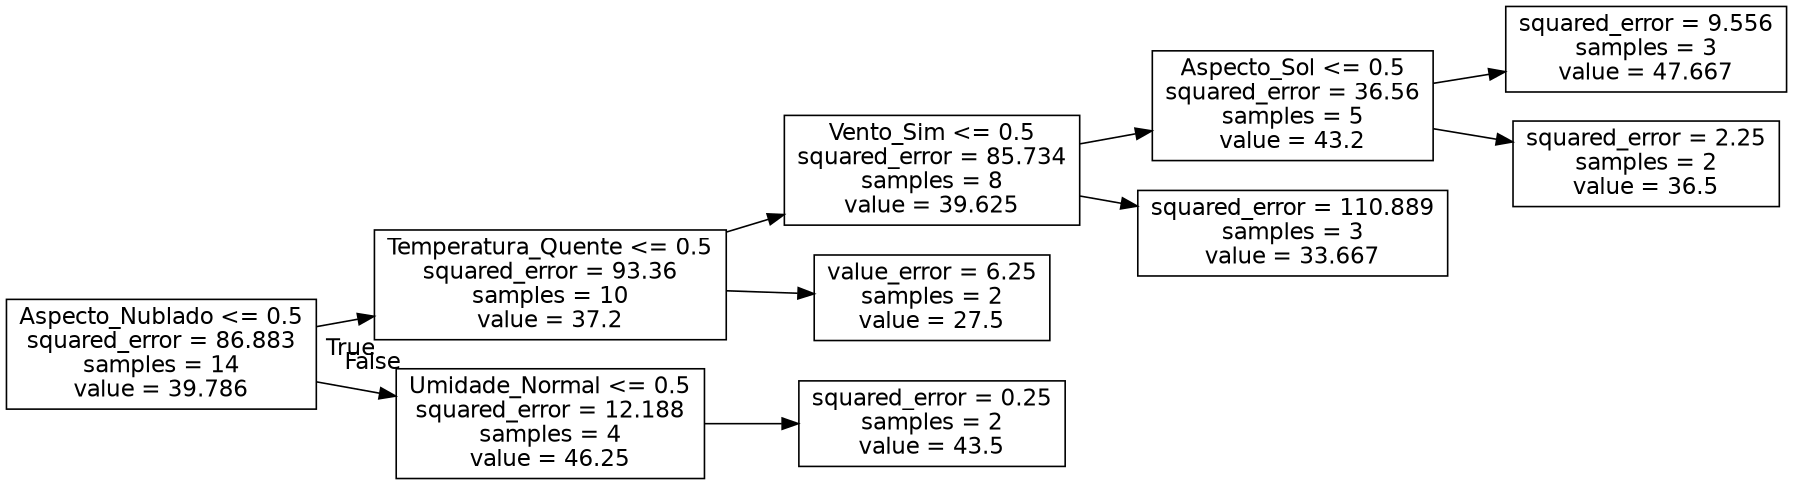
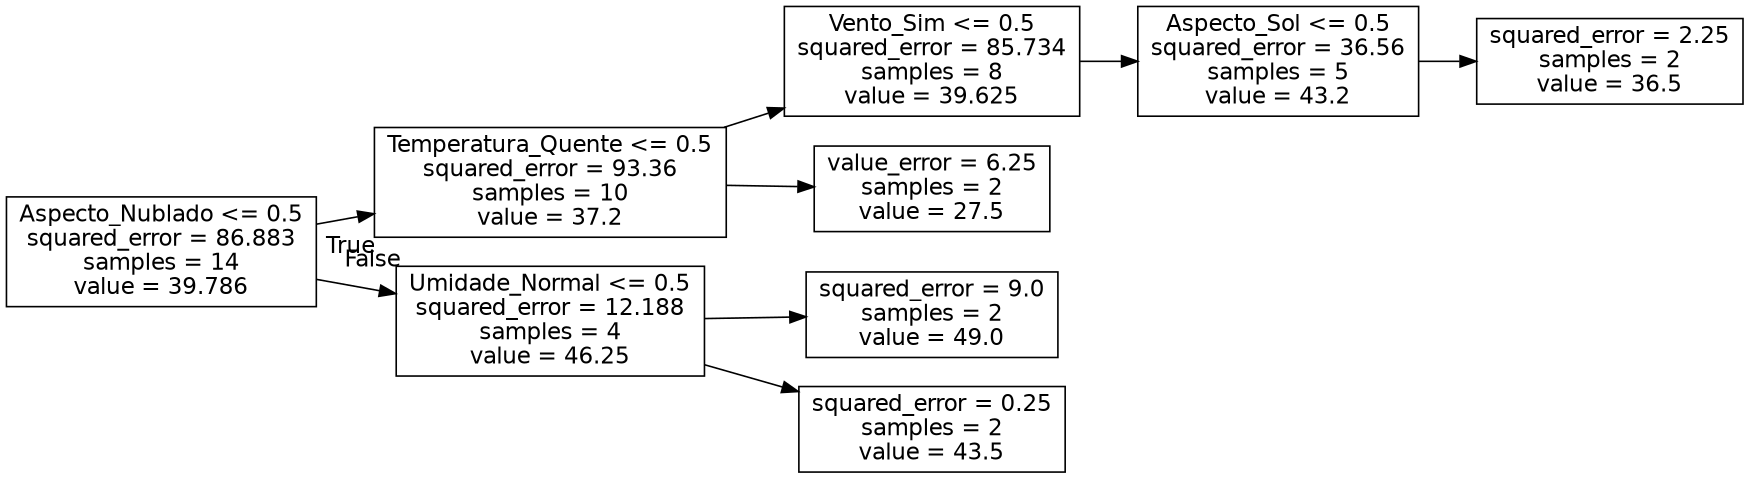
node "squared_error = 9.556 samples = 3 value = 47.667": removed
node "squared_error = 110.889 samples = 3 value = 33.667": removed
node "squared_error = 9.0 samples = 2 value = 49.0": added
